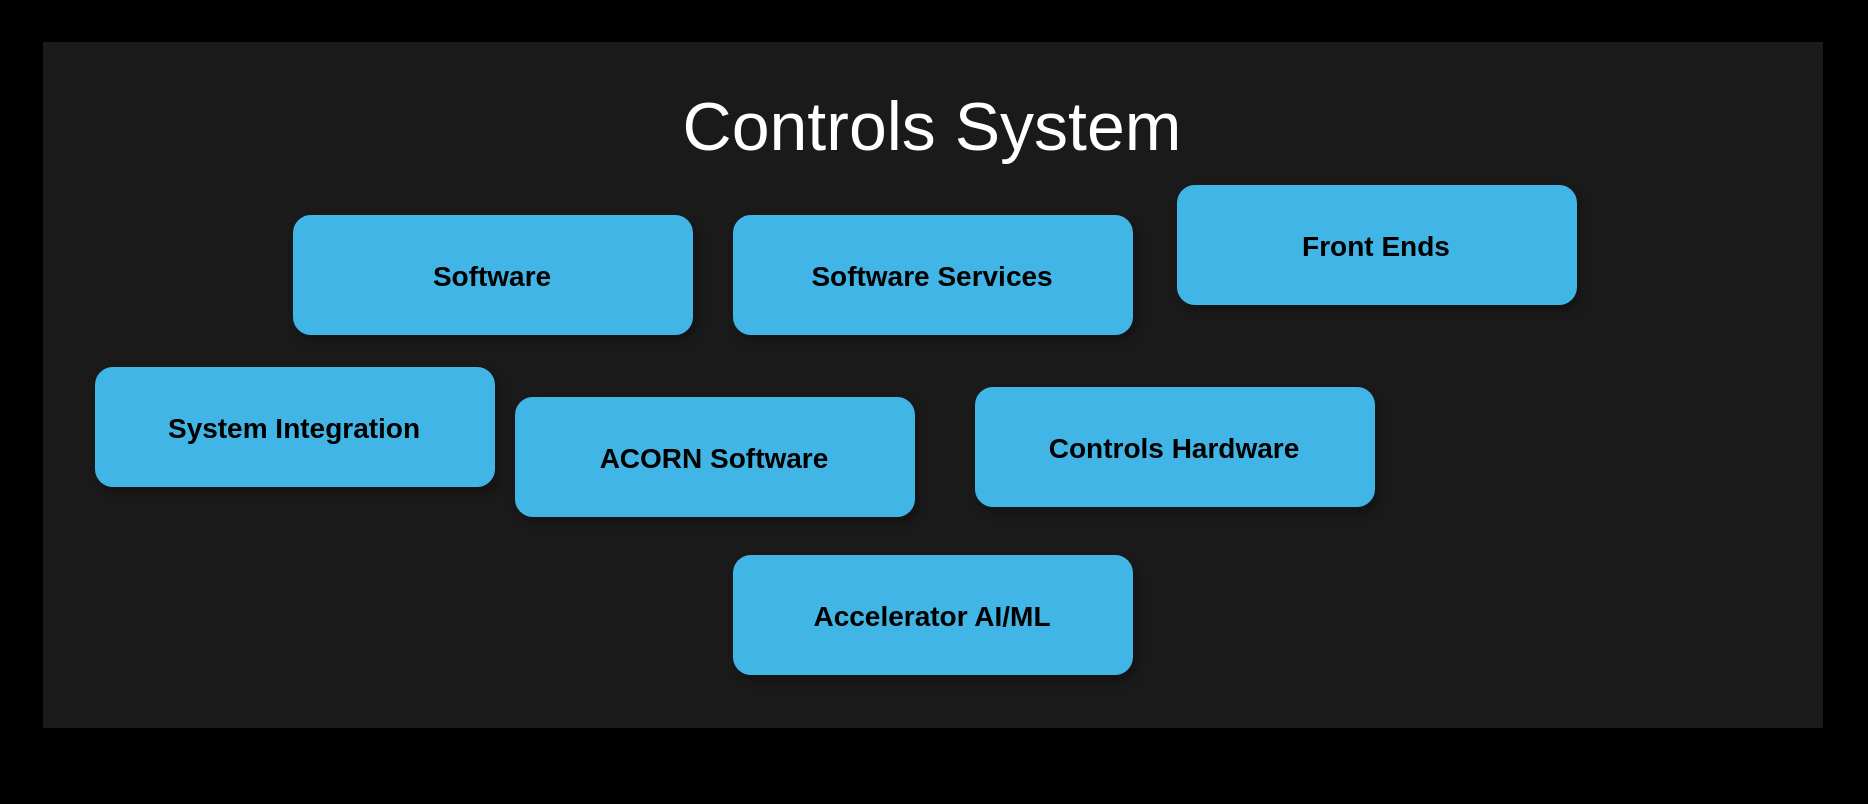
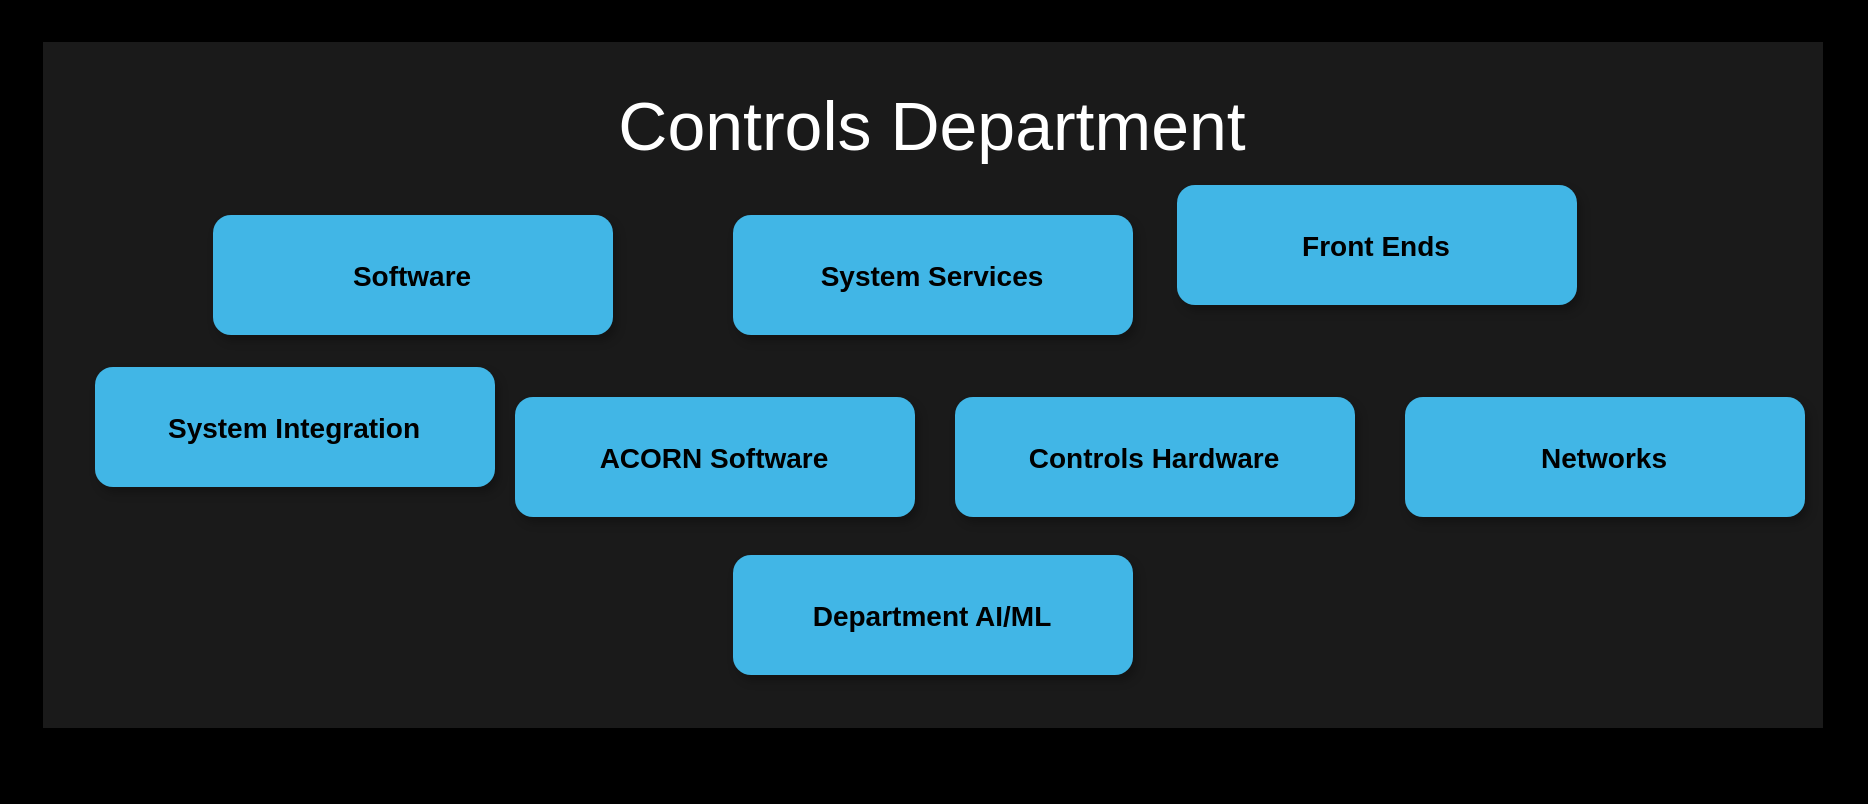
node "Controls System": label "Controls System" -> "Controls Department"
node "Software": moved (493, 275) -> (413, 275)
node "Software Services": label "Software Services" -> "System Services"
node "Controls Hardware": moved (1175, 447) -> (1155, 457)
node "Networks": added
node "Accelerator AI/ML": label "Accelerator AI/ML" -> "Department AI/ML"
